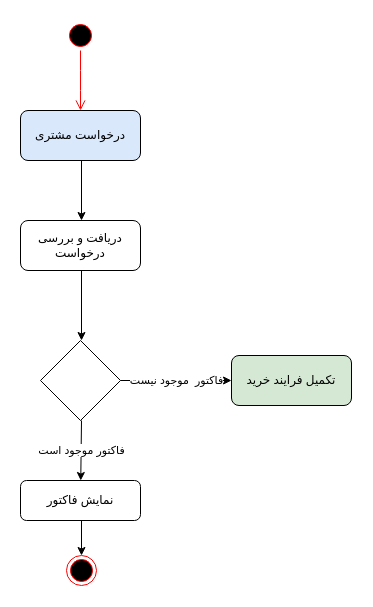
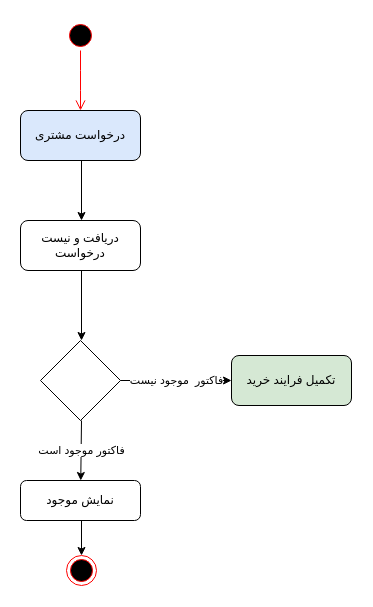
node "دریافت و بررسی درخواست": label "دریافت و بررسی درخواست" -> "دریافت و نیست درخواست"
node "نمایش فاکتور": label "نمایش فاکتور" -> "نمایش موجود"
